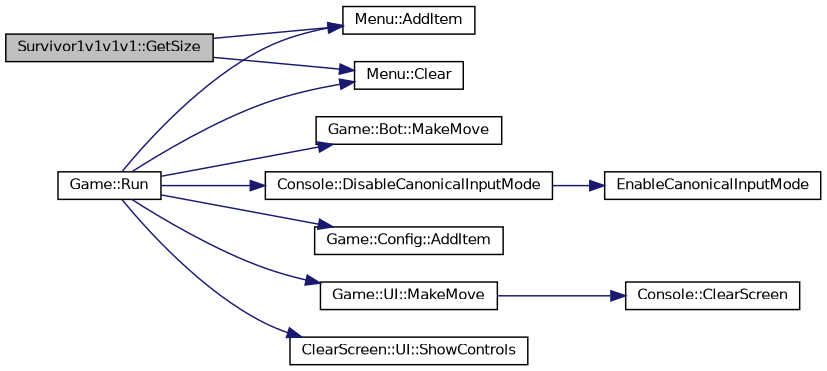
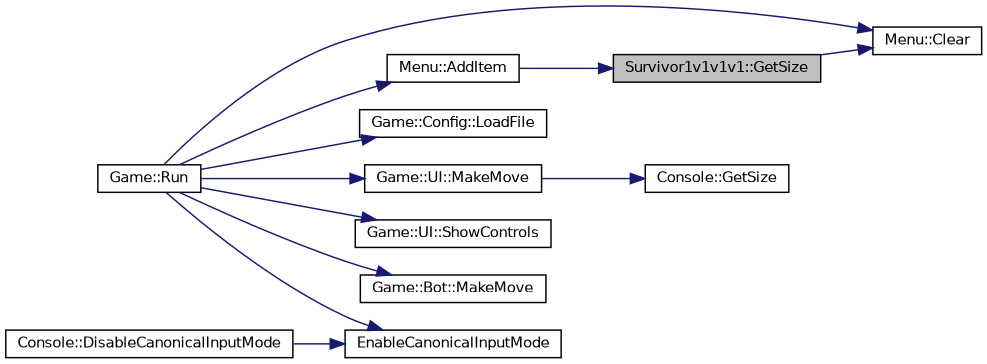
edge "Survivor1v1v1v1::GetSize" -> "Menu::AddItem": reversed
edge "Game::Run" -> "Console::DisableCanonicalInputMode": now "Game::Run" -> "EnableCanonicalInputMode"
node "Game::Config::AddItem": label "Game::Config::AddItem" -> "Game::Config::LoadFile"
node "Console::ClearScreen": label "Console::ClearScreen" -> "Console::GetSize"
node "ClearScreen::UI::ShowControls": label "ClearScreen::UI::ShowControls" -> "Game::UI::ShowControls"
